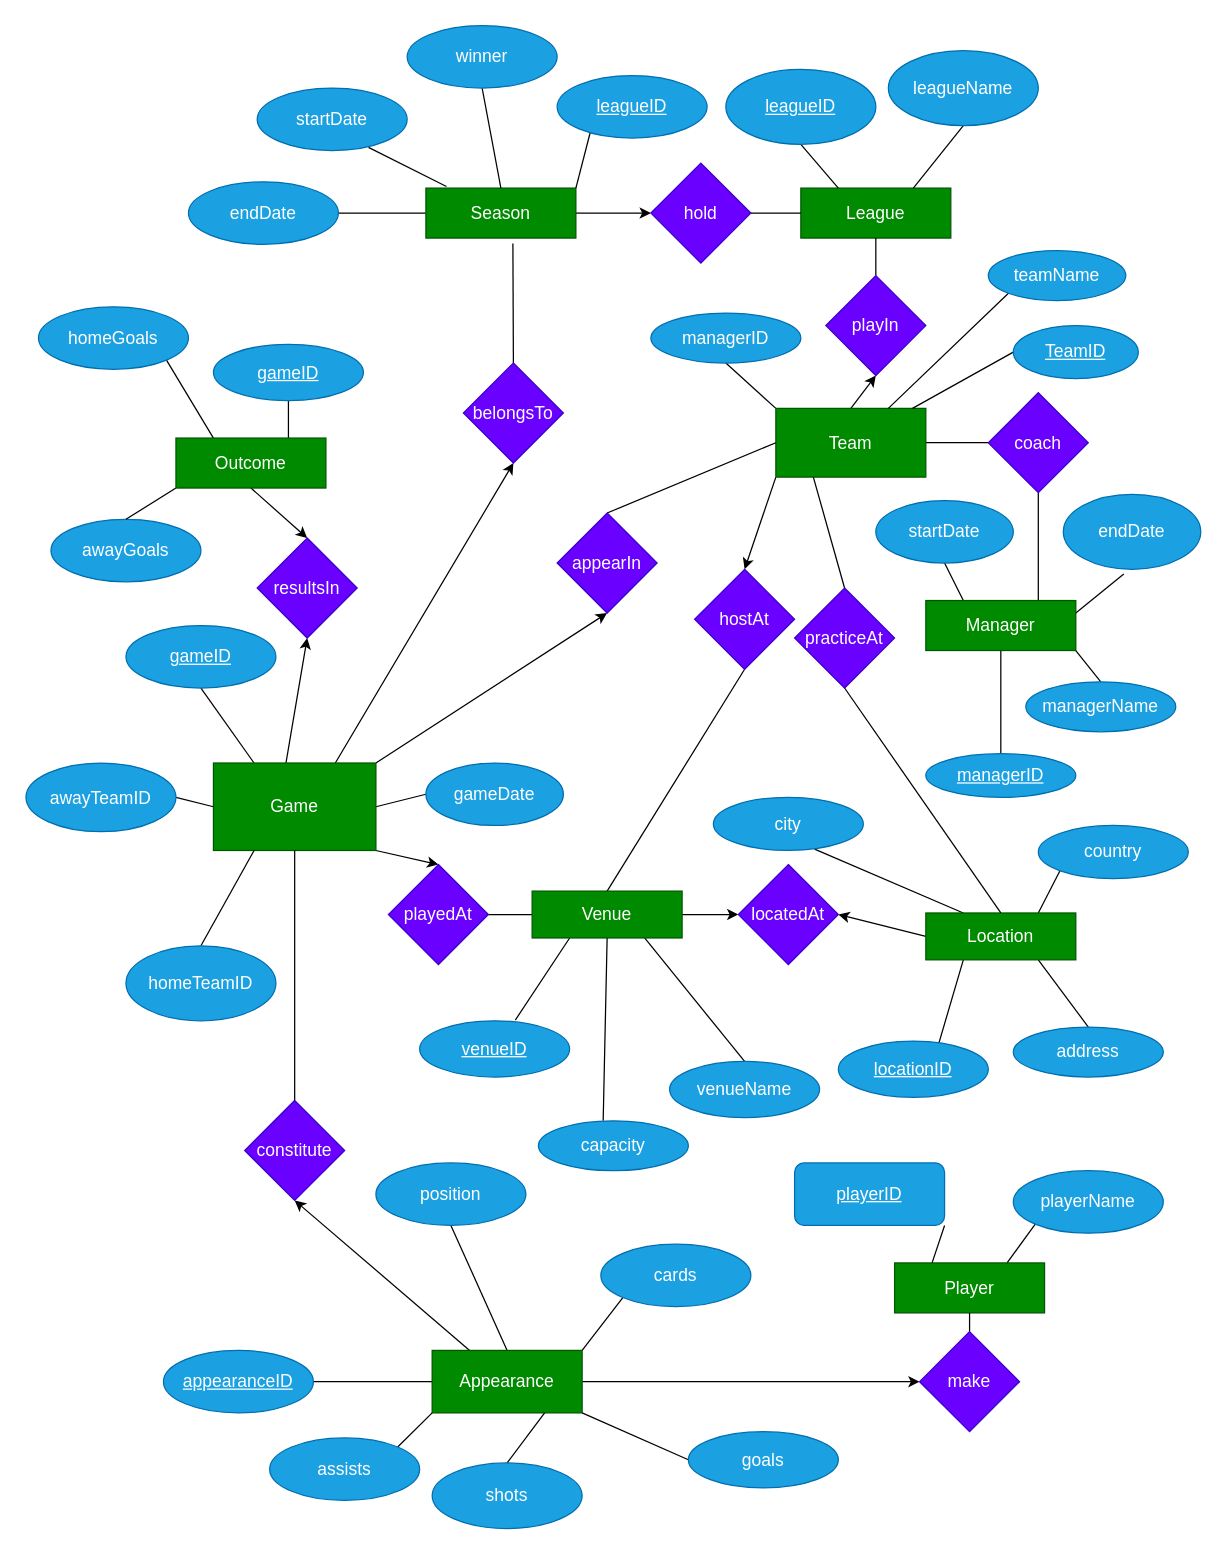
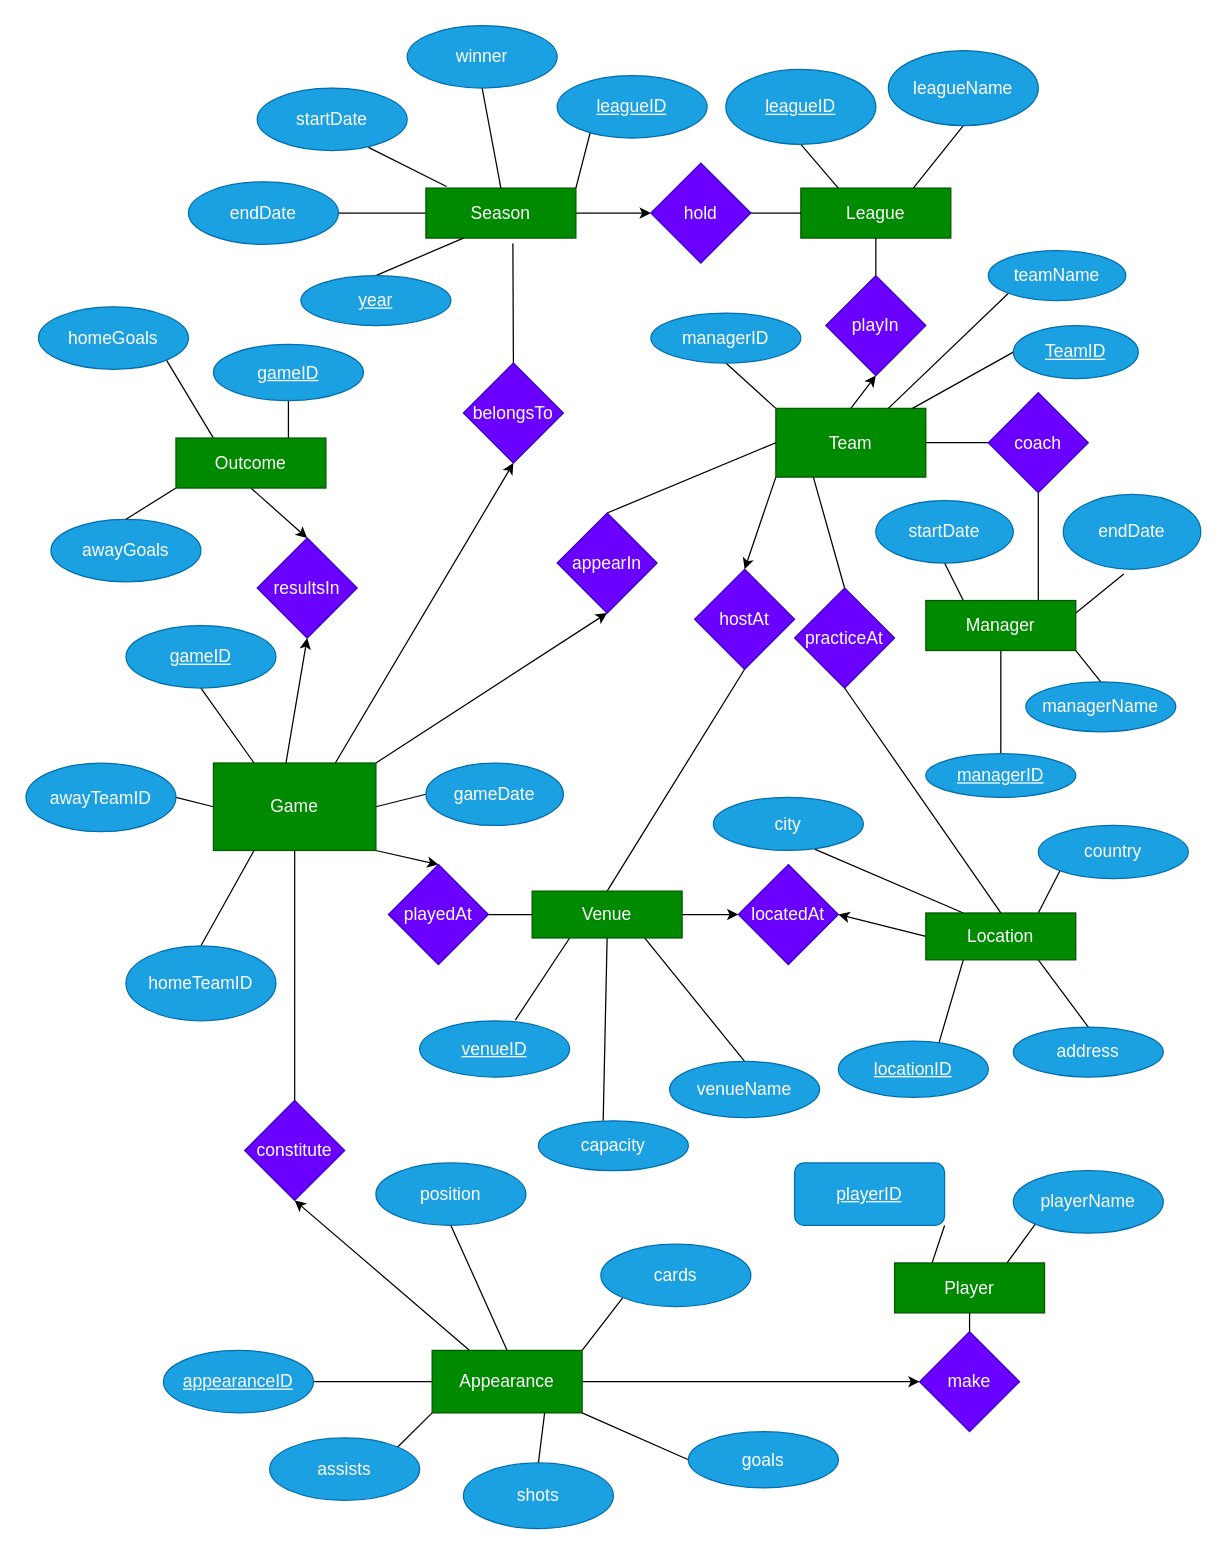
edge "Season" -- "year": added
node "year": added
node "shots": moved (507, 1496) -> (538, 1496)
